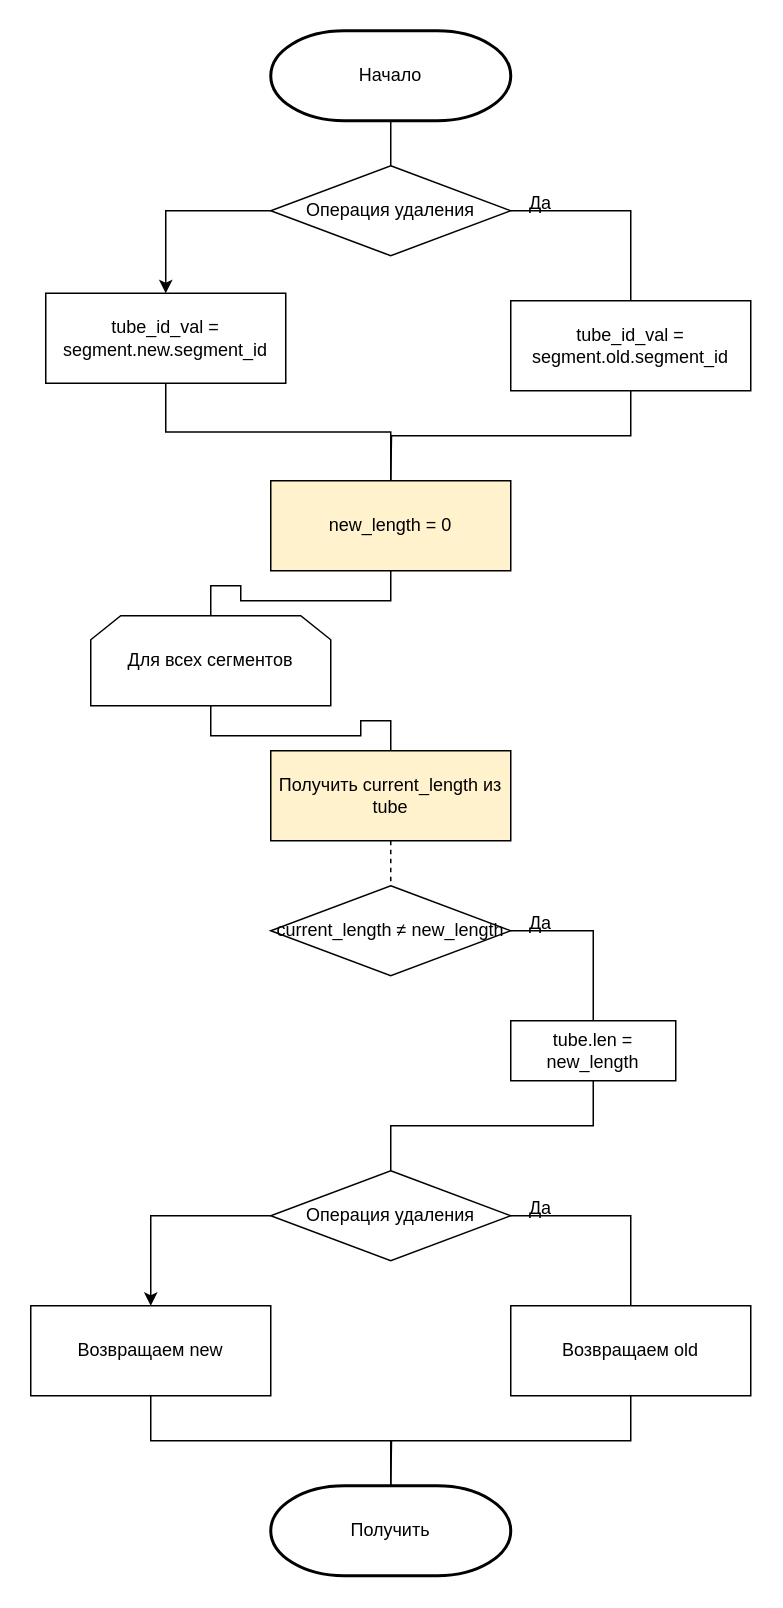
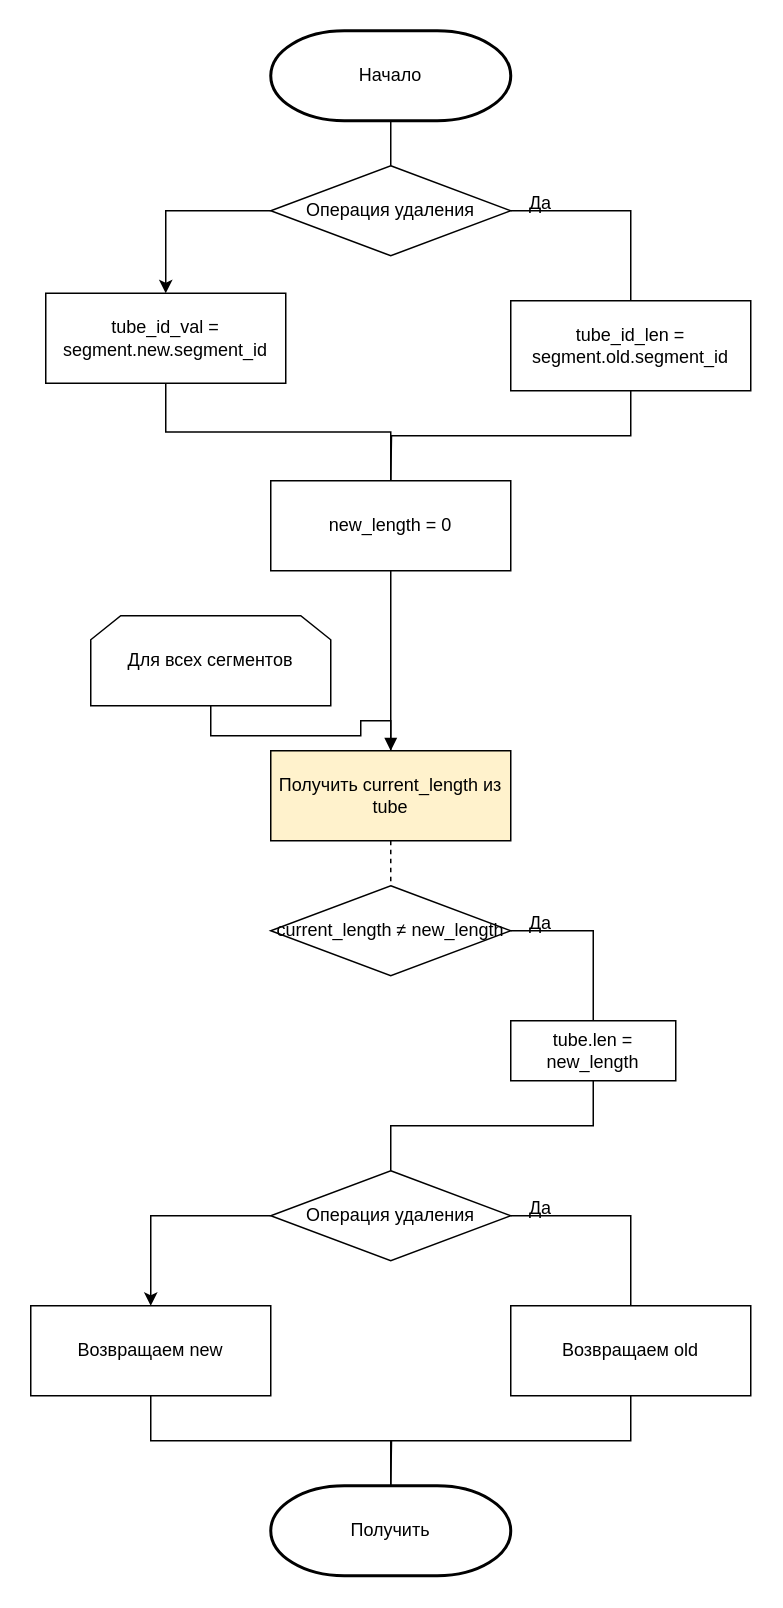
node "tube_id_val = segment.old.segment_id": label "tube_id_val = segment.old.segment_id" -> "tube_id_len = segment.old.segment_id"
node "new_length = 0": fillcolor #fff2cc -> #ffffff
edge "new_length = 0" -- "Для всех сегментов": now "new_length = 0" -- "Получить current_length из tube"
edge "Для всех сегментов" -- "Получить current_length из tube": arrowhead none -> block
